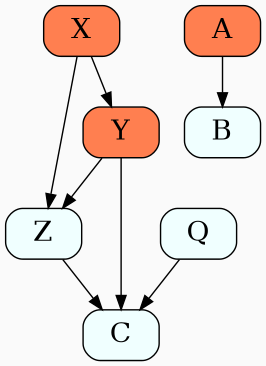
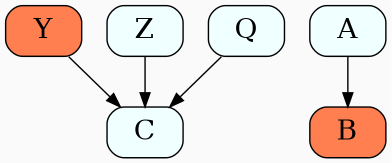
node "X": removed
node "A": fillcolor coral -> azure
node "B": fillcolor azure -> coral
edge "Y" -> "Z": removed
